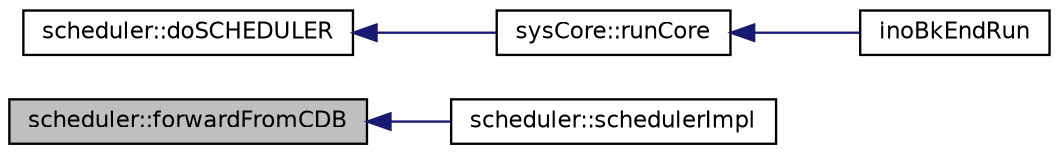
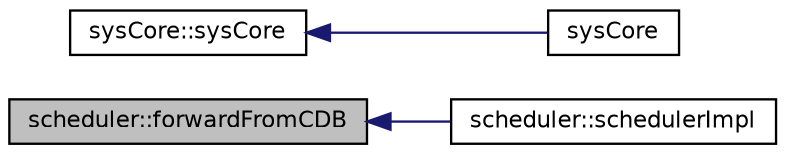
node "scheduler::doSCHEDULER": removed
node "sysCore::runCore": label "sysCore::runCore" -> "sysCore::sysCore"
node "inoBkEndRun": label "inoBkEndRun" -> "sysCore"
